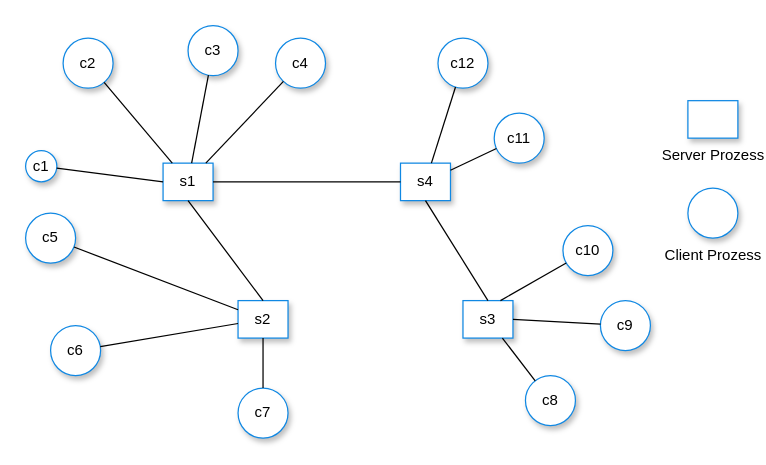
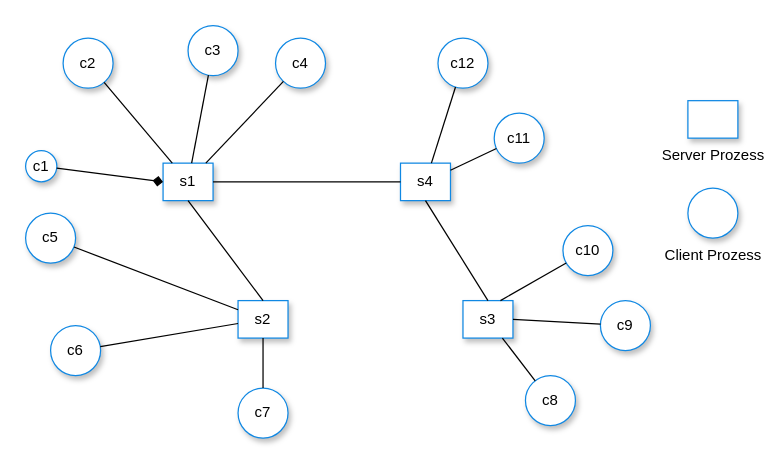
edge "c1" -- "s1": arrowhead none -> diamond
